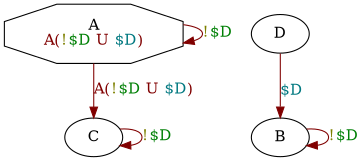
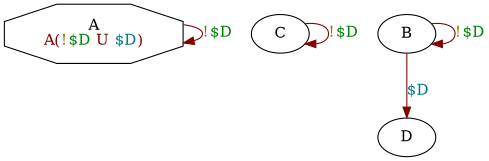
edge "D" -> "B": reversed
edge "A" -> "C": removed, label "A( ! $D U $D )"
